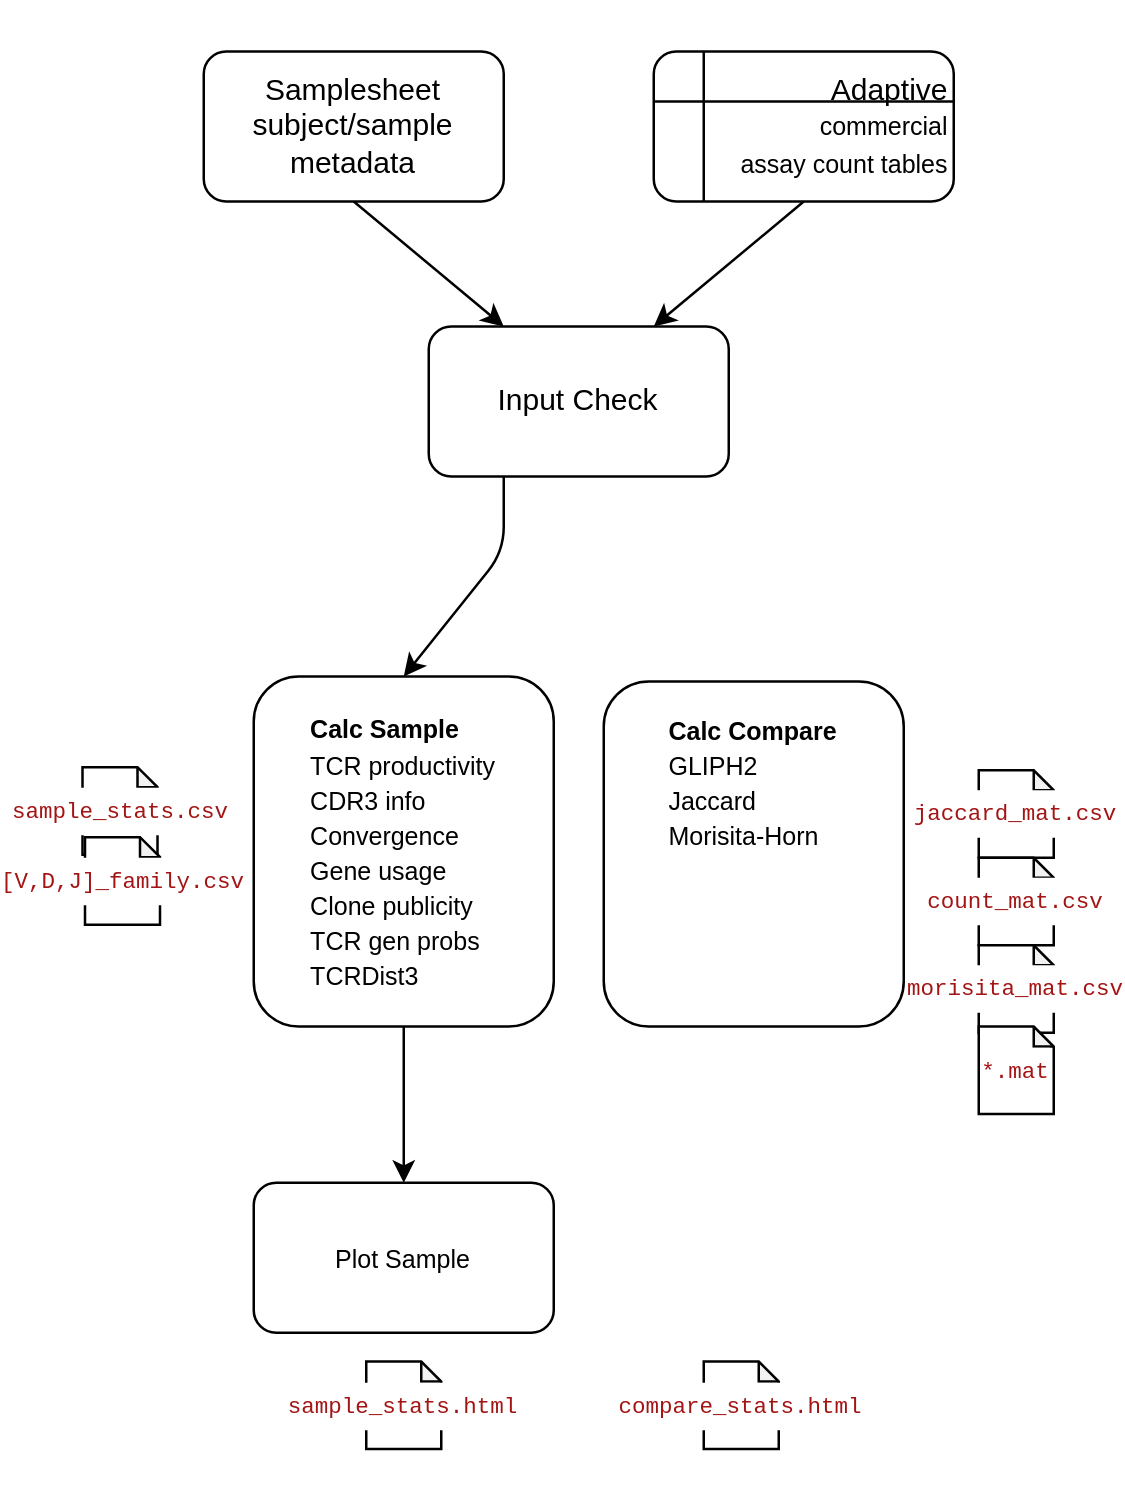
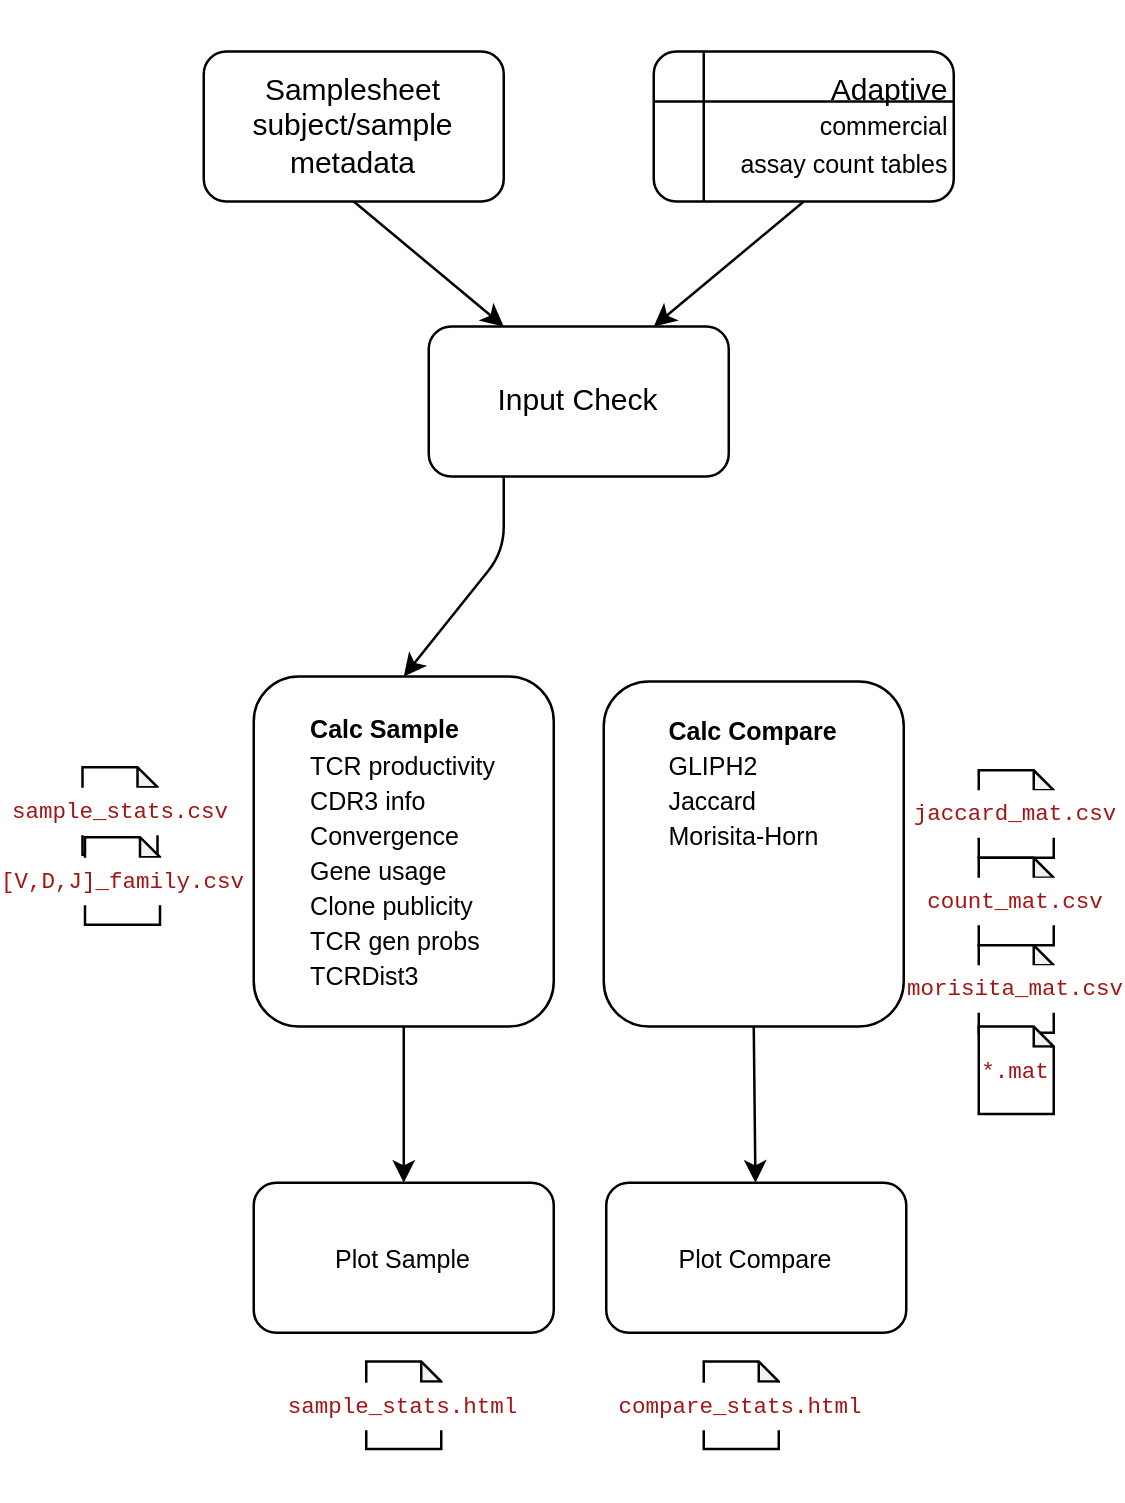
edge "Calc Compare GLIPH2 Jaccard Morisita-Horn" -> "Plot Compare": added
node "Plot Compare": added
